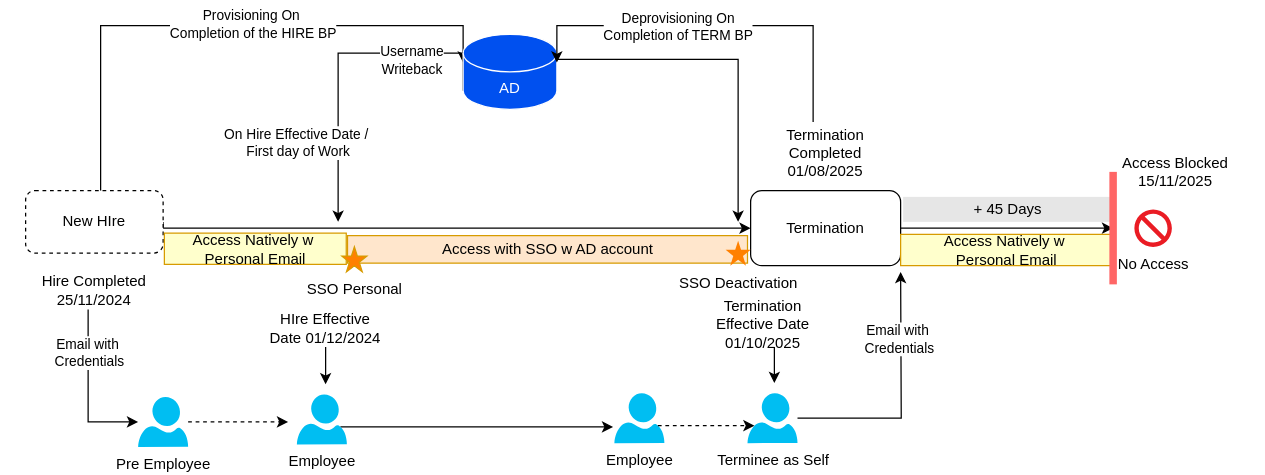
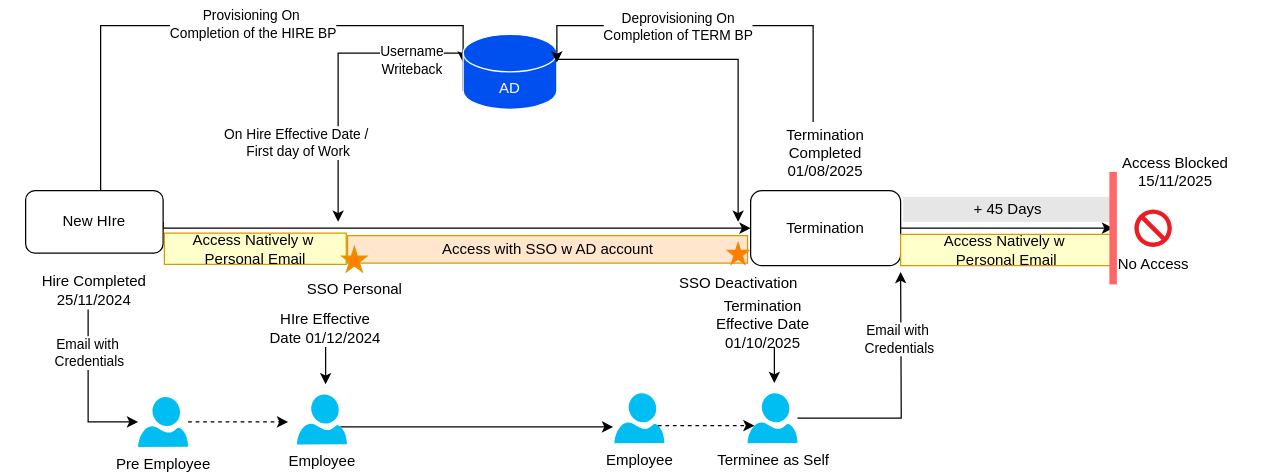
node "New HIre": style dashed -> solid
